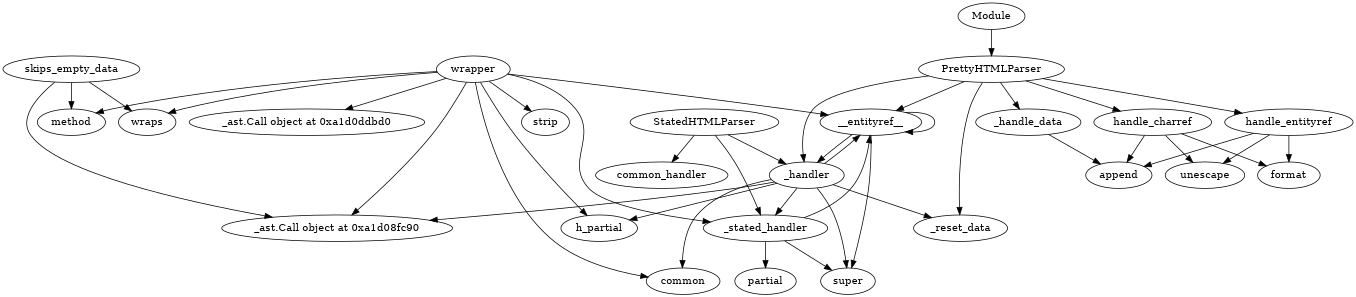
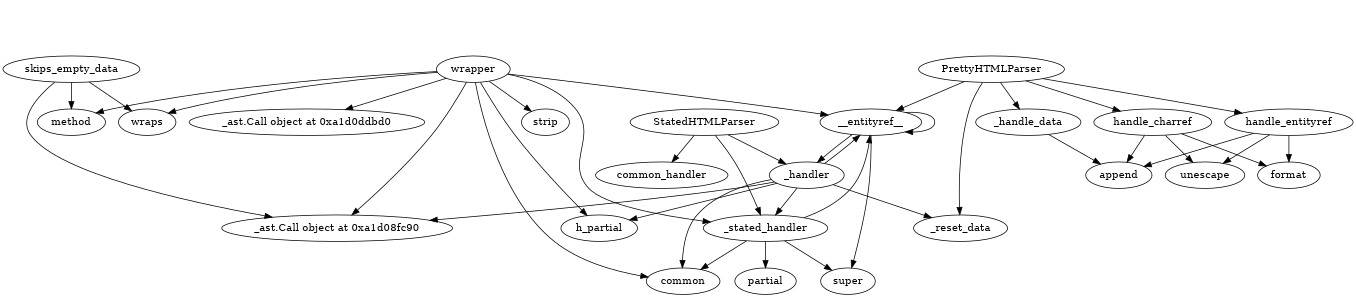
node "Module": removed
edge "PrettyHTMLParser" -> "_handler": removed
edge "_handler" -> "super": removed
edge "_stated_handler" -> "common": added
